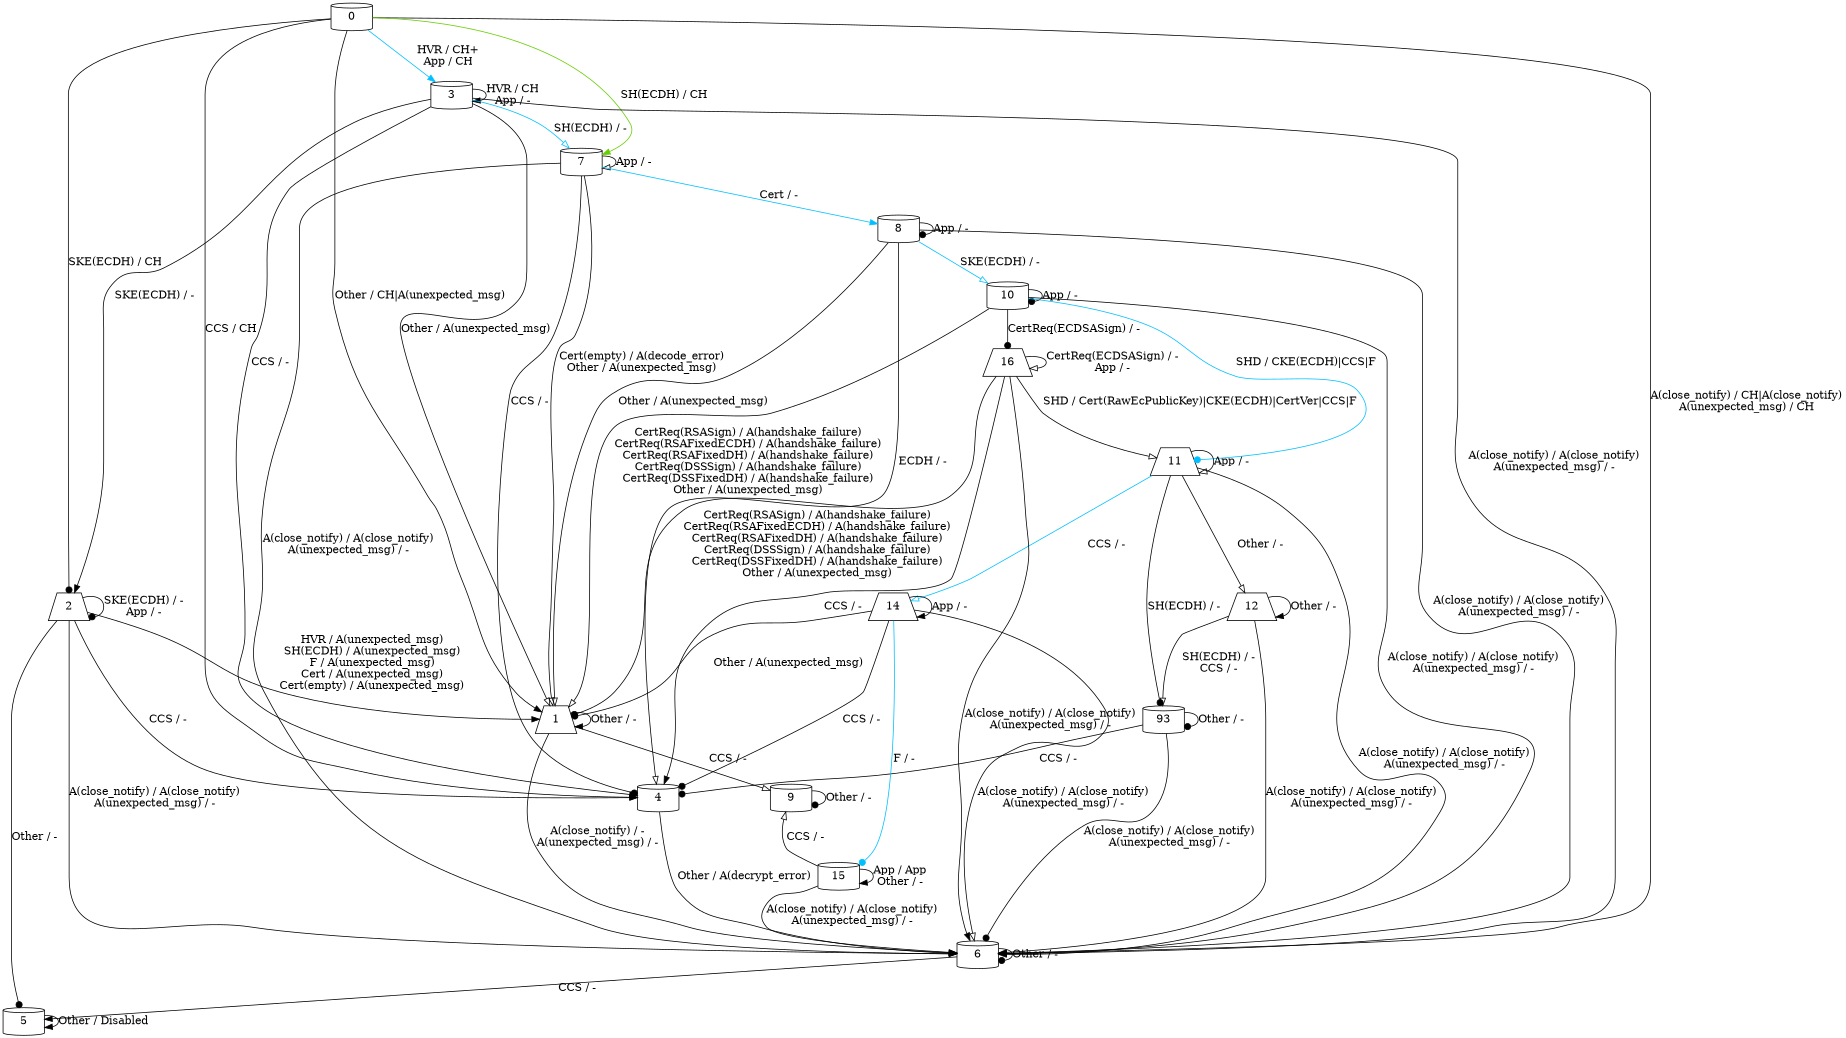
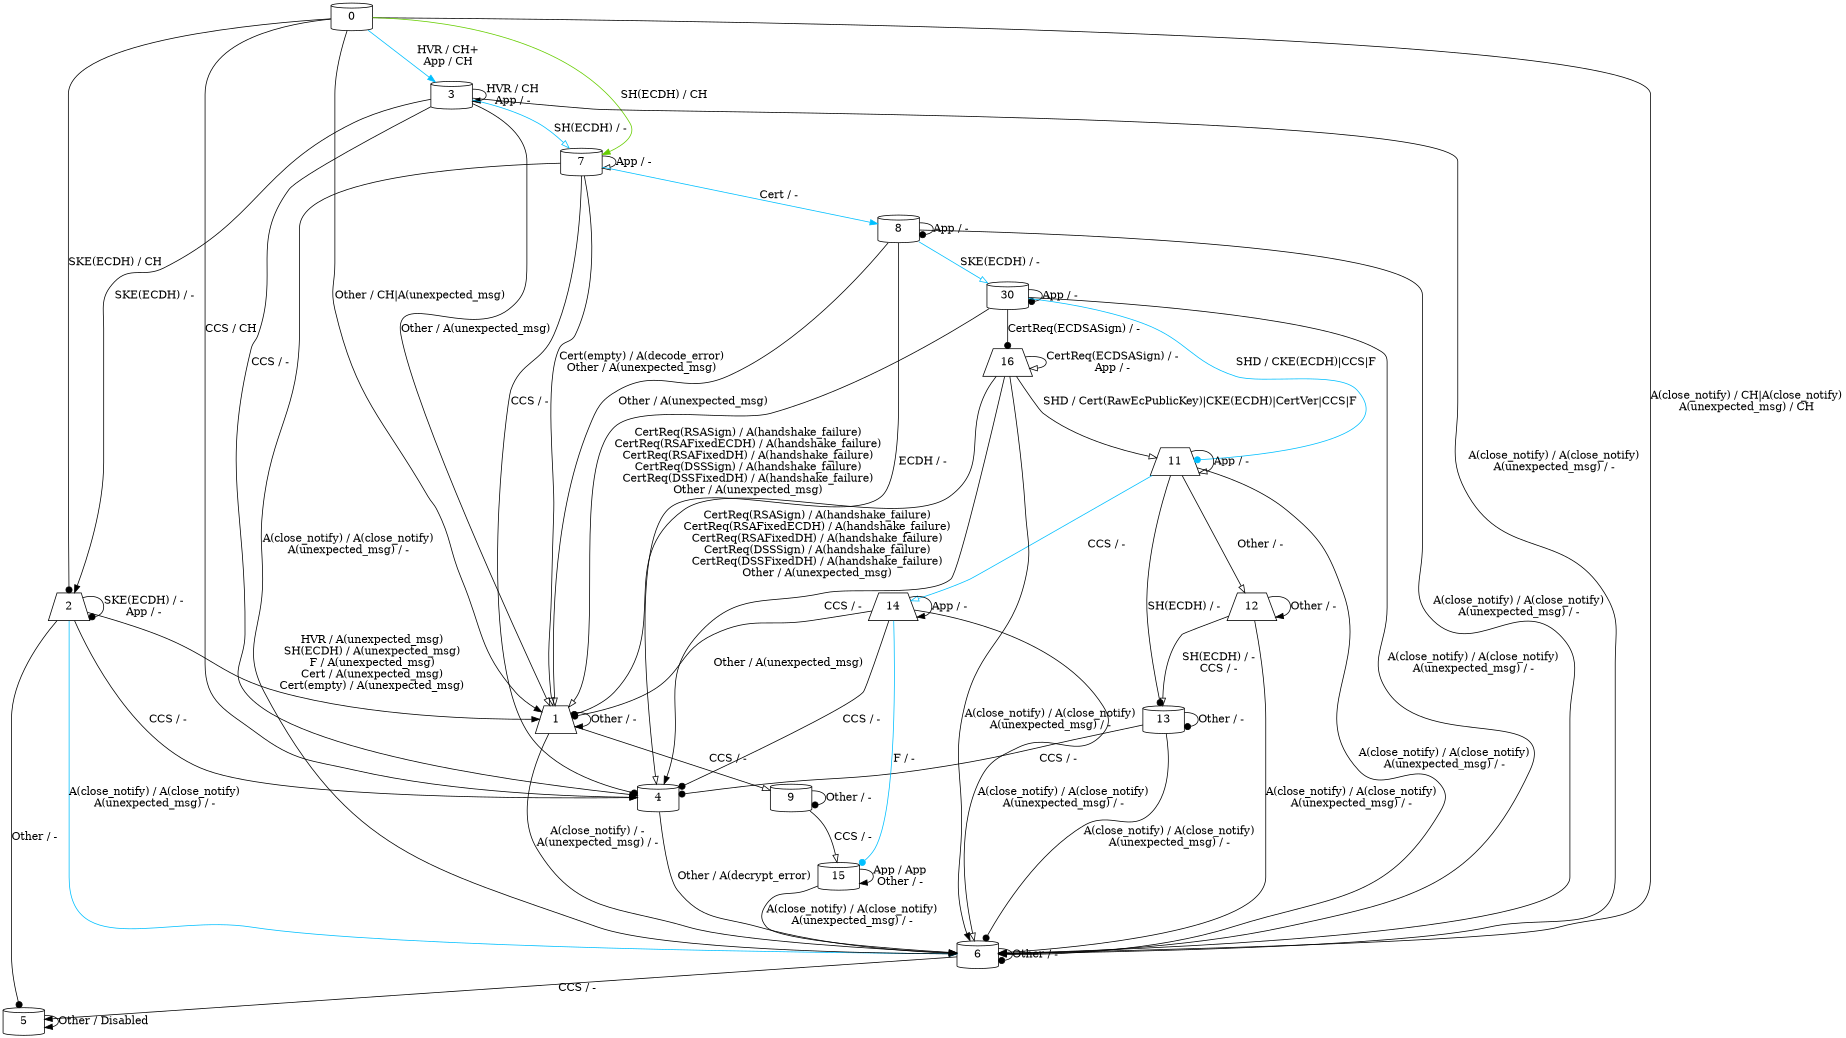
node "10": label "10" -> "30"
node "93": label "93" -> "13"
edge "15" -> "9": reversed
edge "2" -> "6": color black -> deepskyblue
